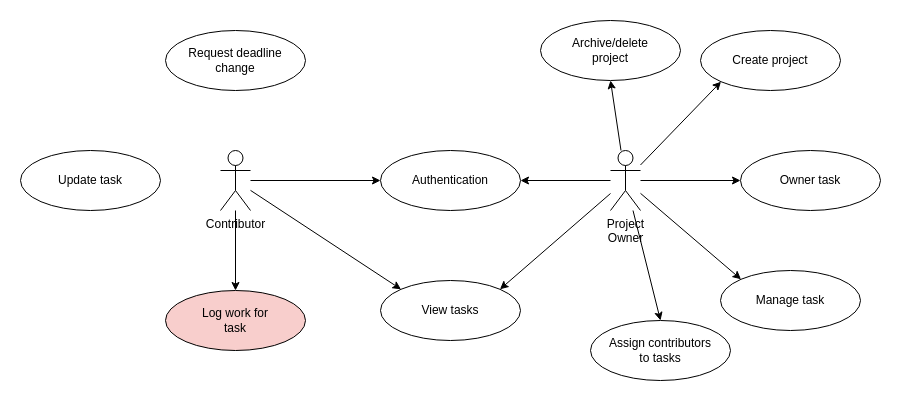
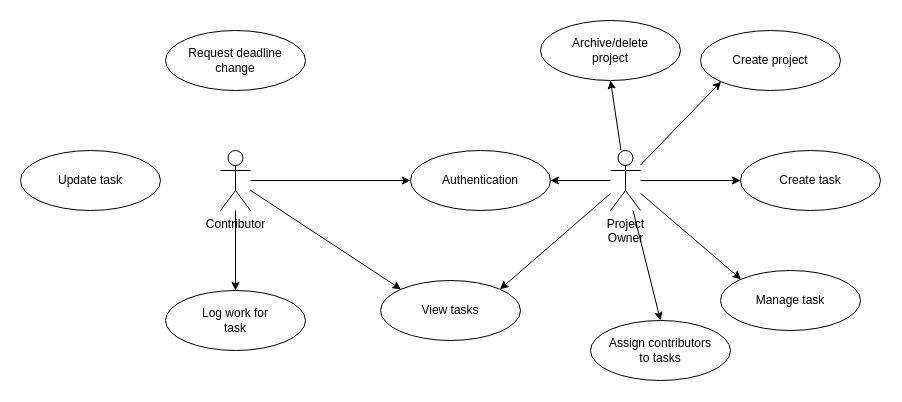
node "Authentication": moved (451, 181) -> (481, 181)
node "Owner task": label "Owner task" -> "Create task"
node "Log work for task": fillcolor #f8cecc -> #ffffff
